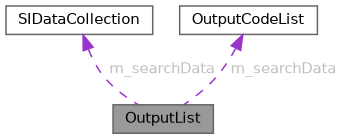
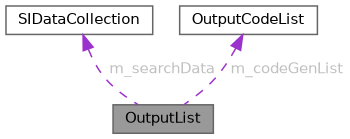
edge "OutputList" -> "OutputCodeList": label " m_searchData" -> " m_codeGenList"
